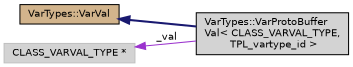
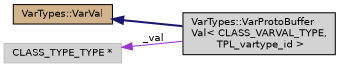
node "CLASS_VARVAL_TYPE *": label "CLASS_VARVAL_TYPE *" -> "CLASS_TYPE_TYPE *"
